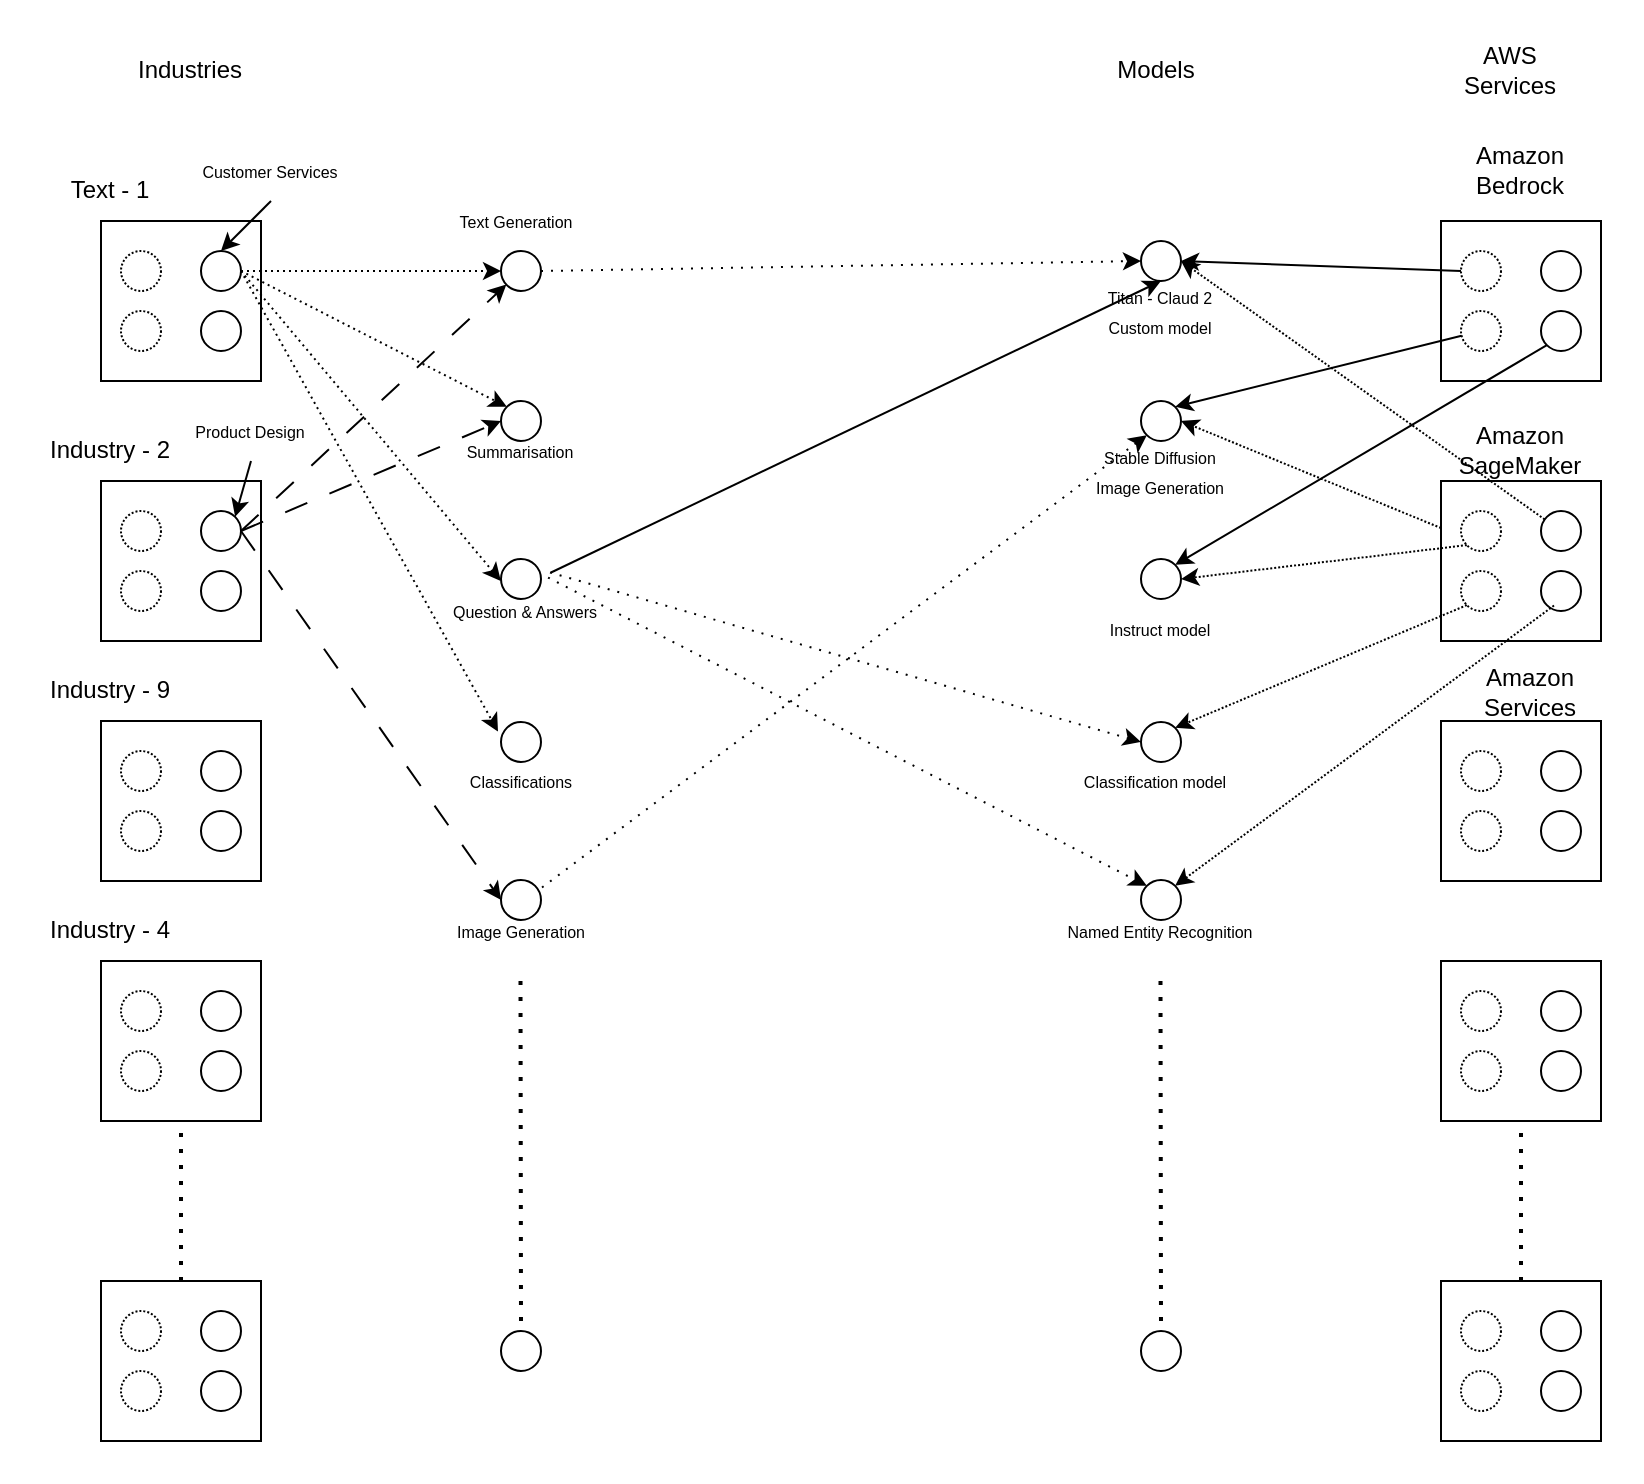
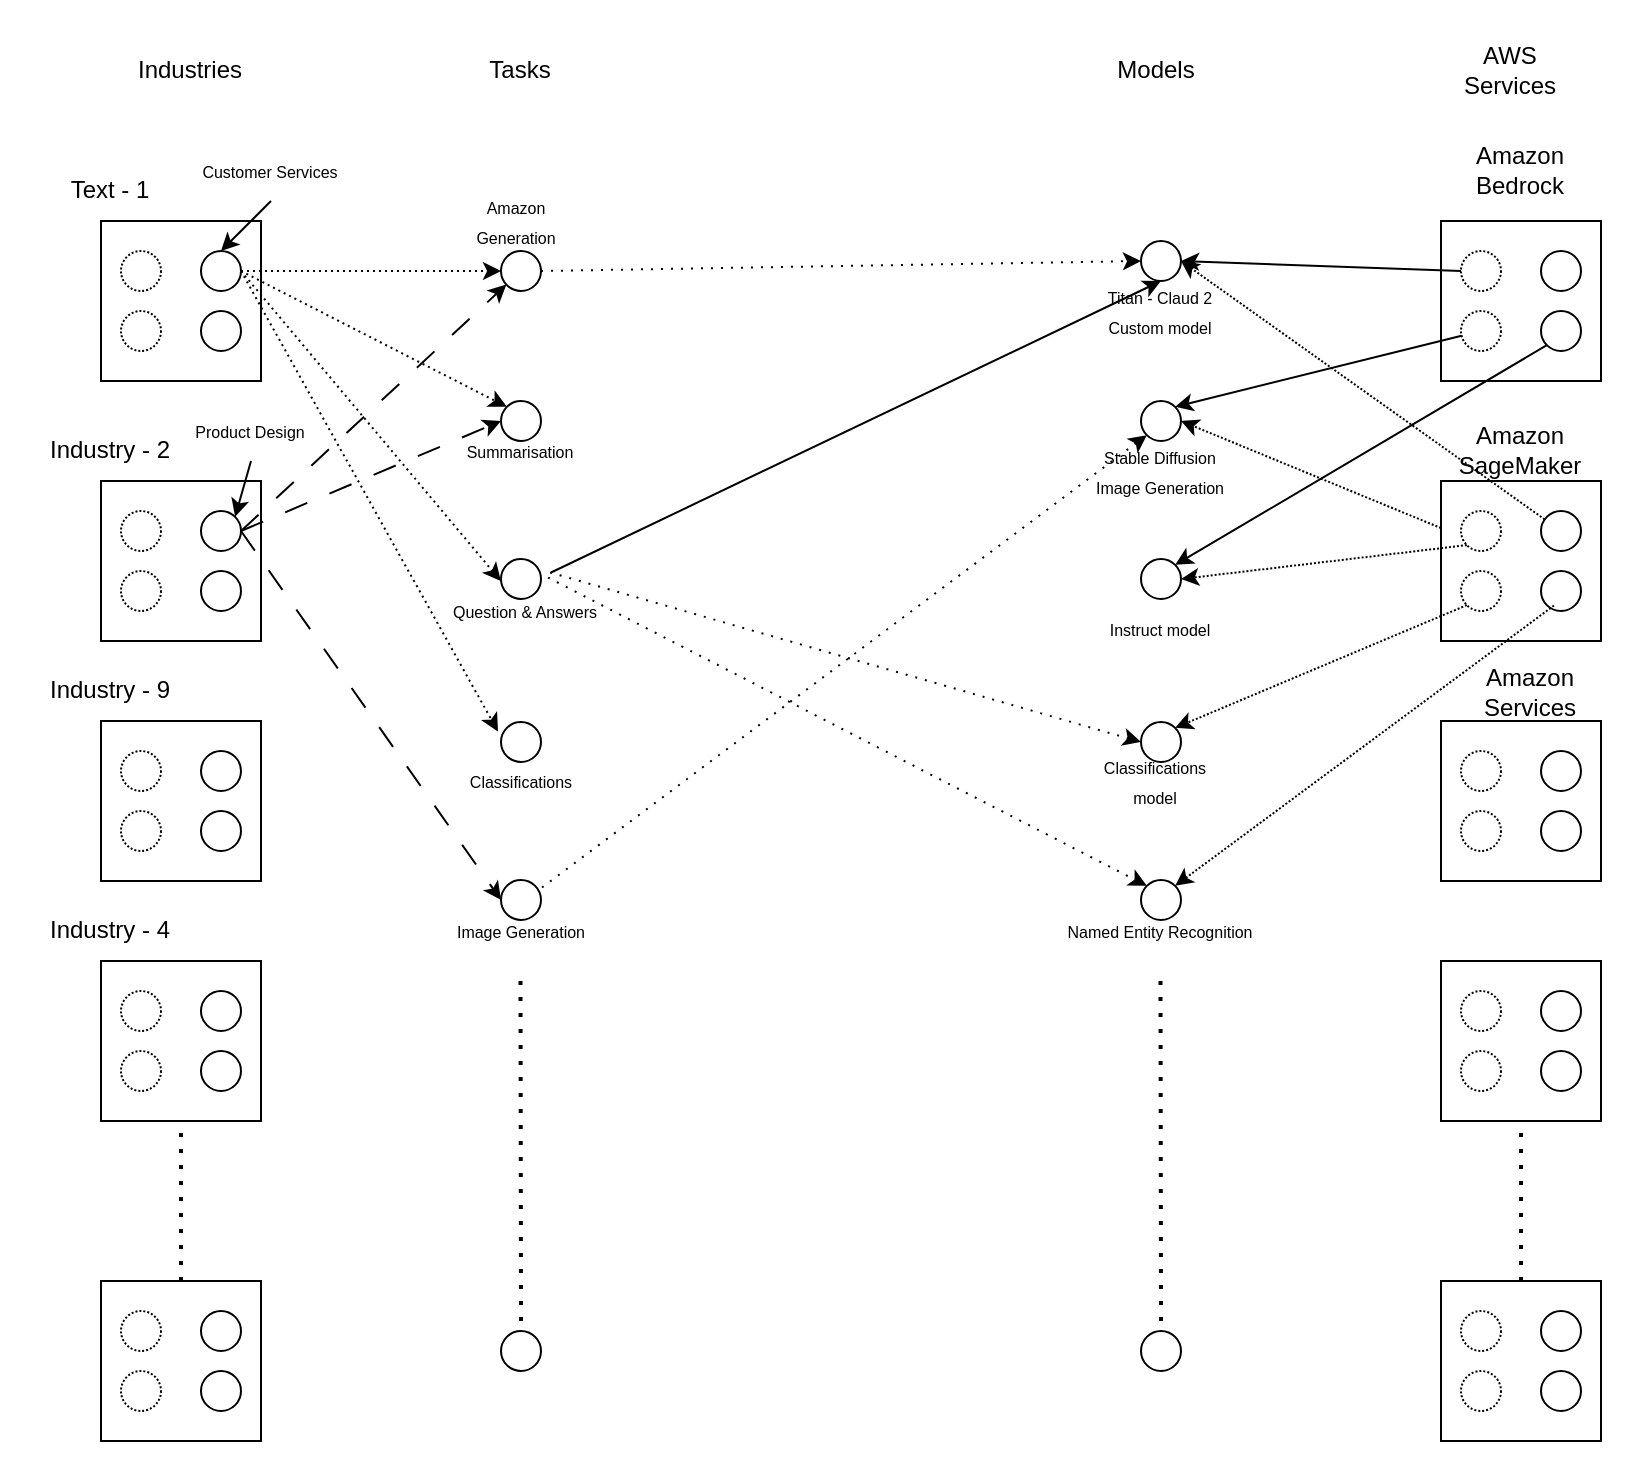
node "Tasks": added
node "Text Generation": label "Text Generation" -> "Amazon Generation"
node "Classification model": label "Classification model" -> "Classifications model"
